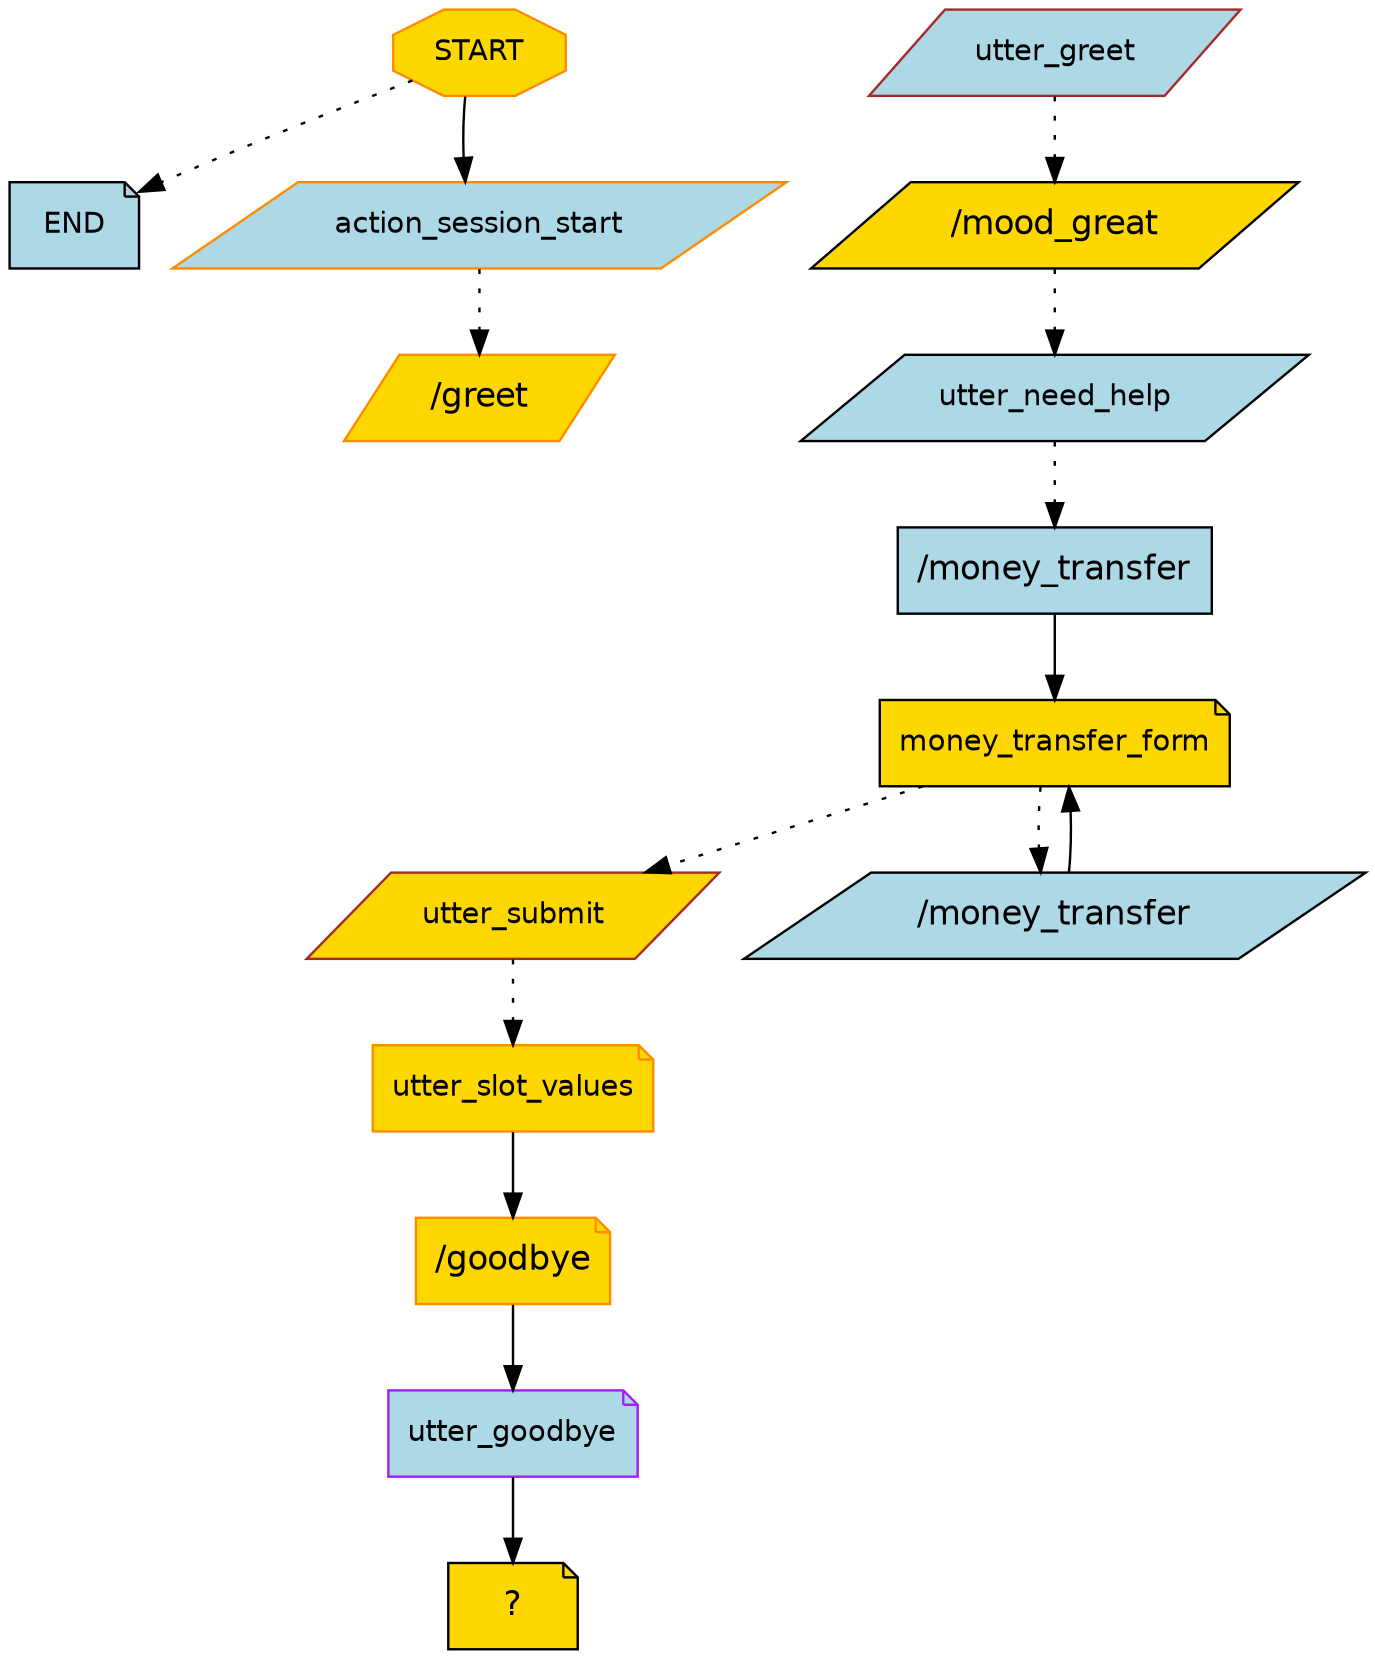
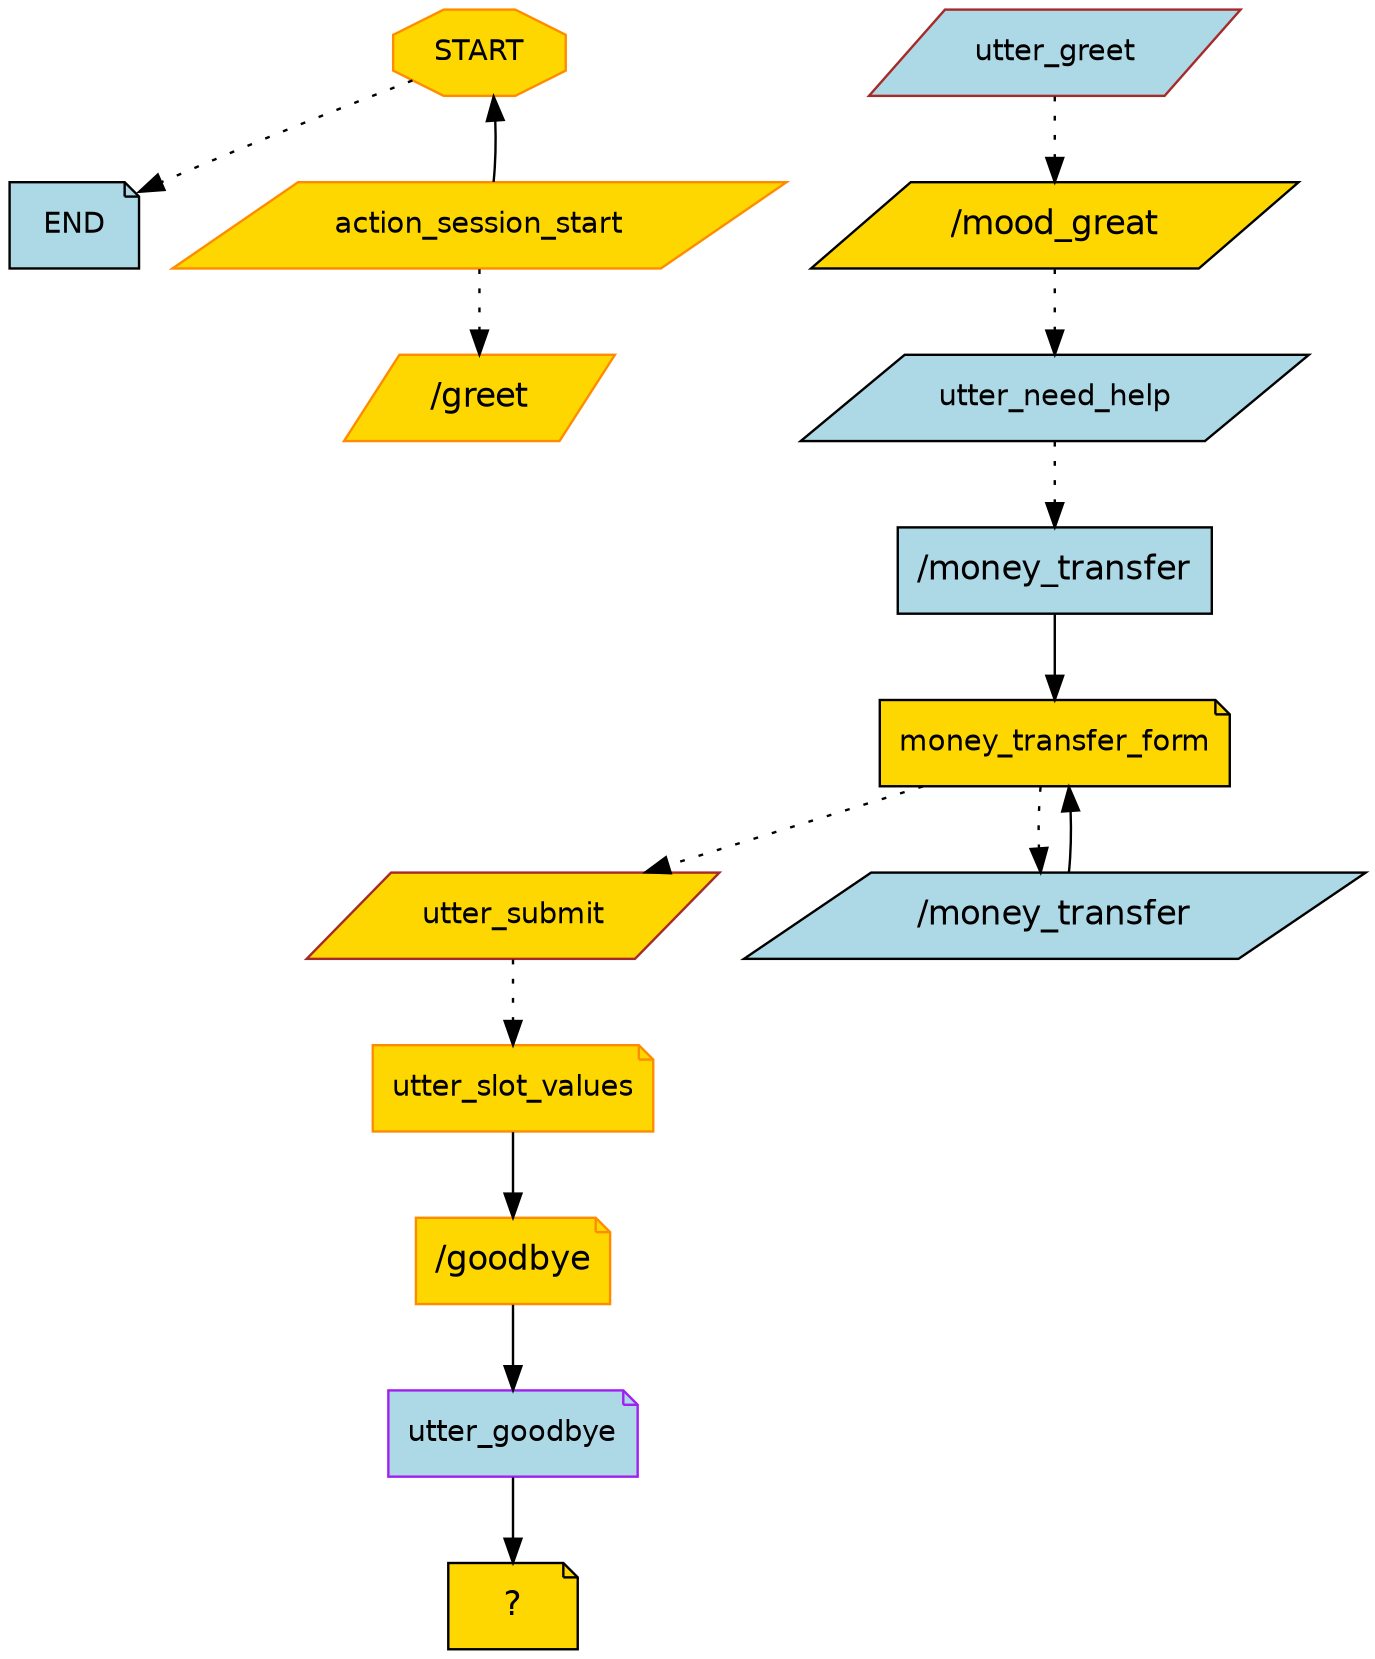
edge "START" -> "action_session_start": reversed
node "action_session_start": fillcolor lightblue -> gold
